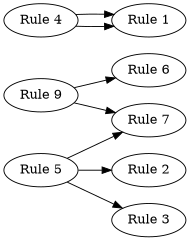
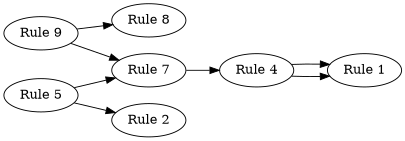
node "Rule 6": label "Rule 6" -> "Rule 8"
edge "Rule 7" -> "Rule 4": added
node "Rule 3": removed
